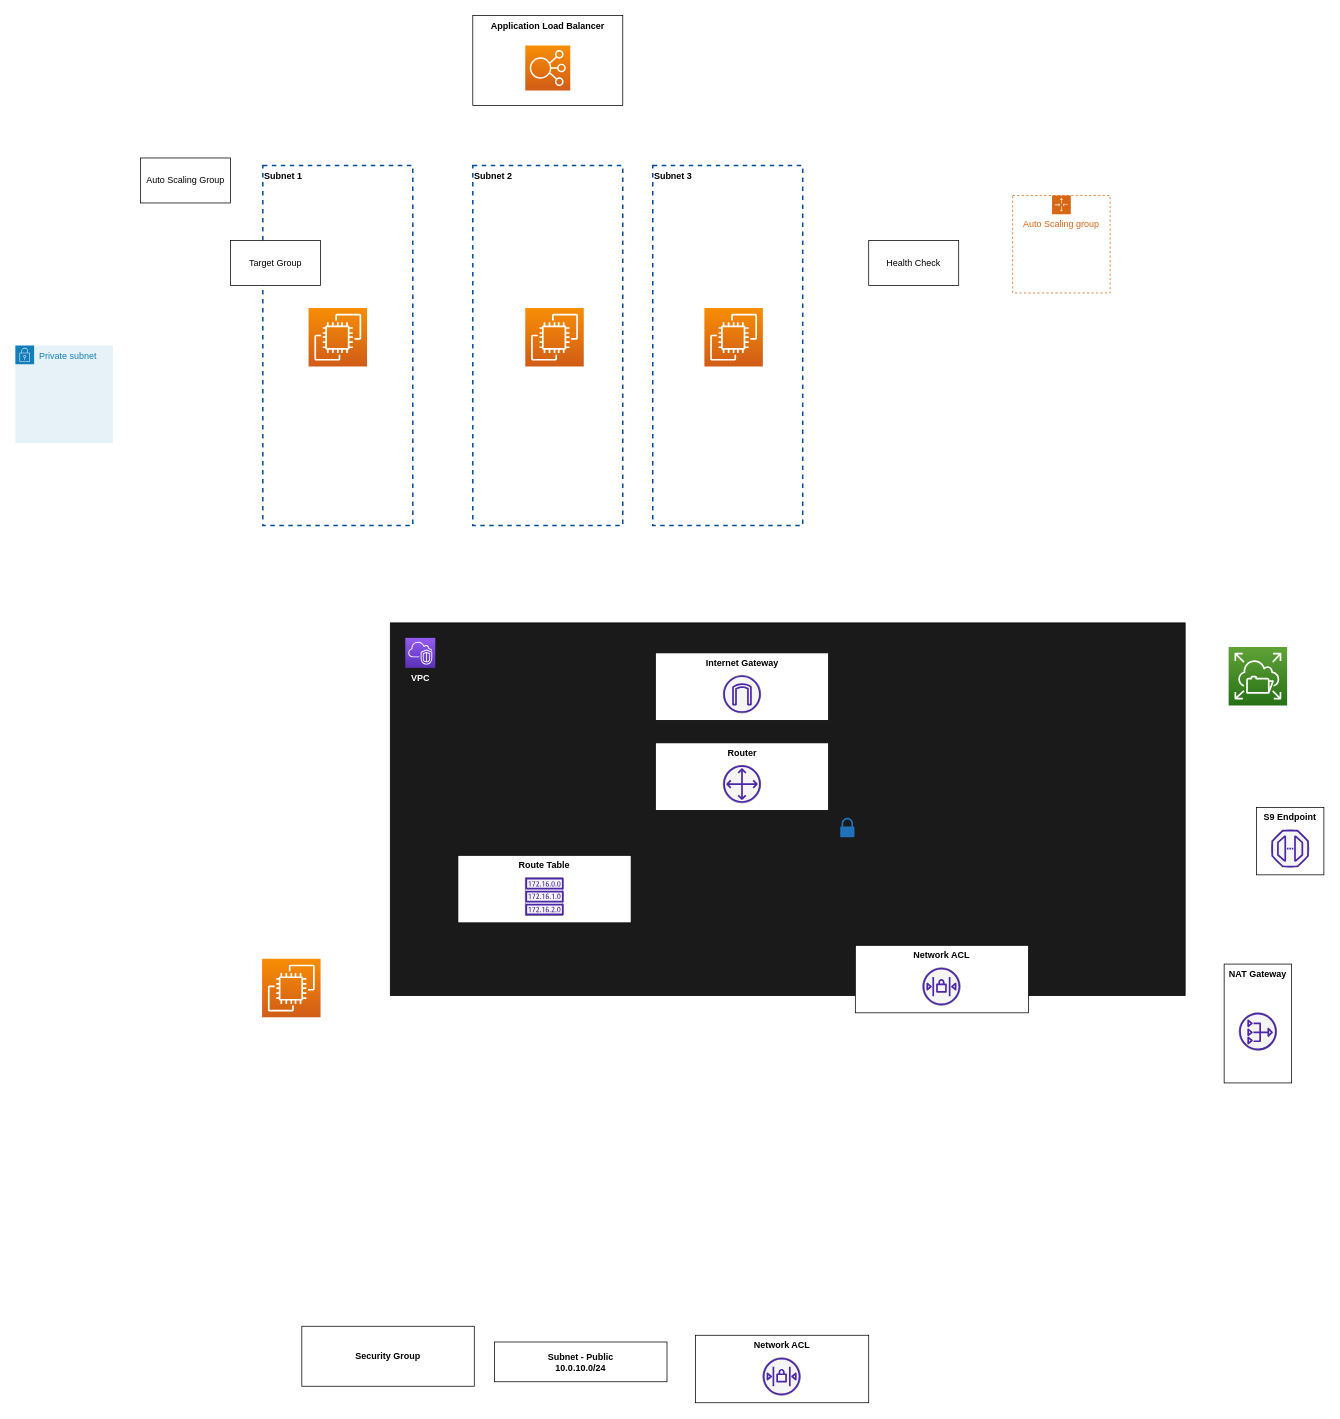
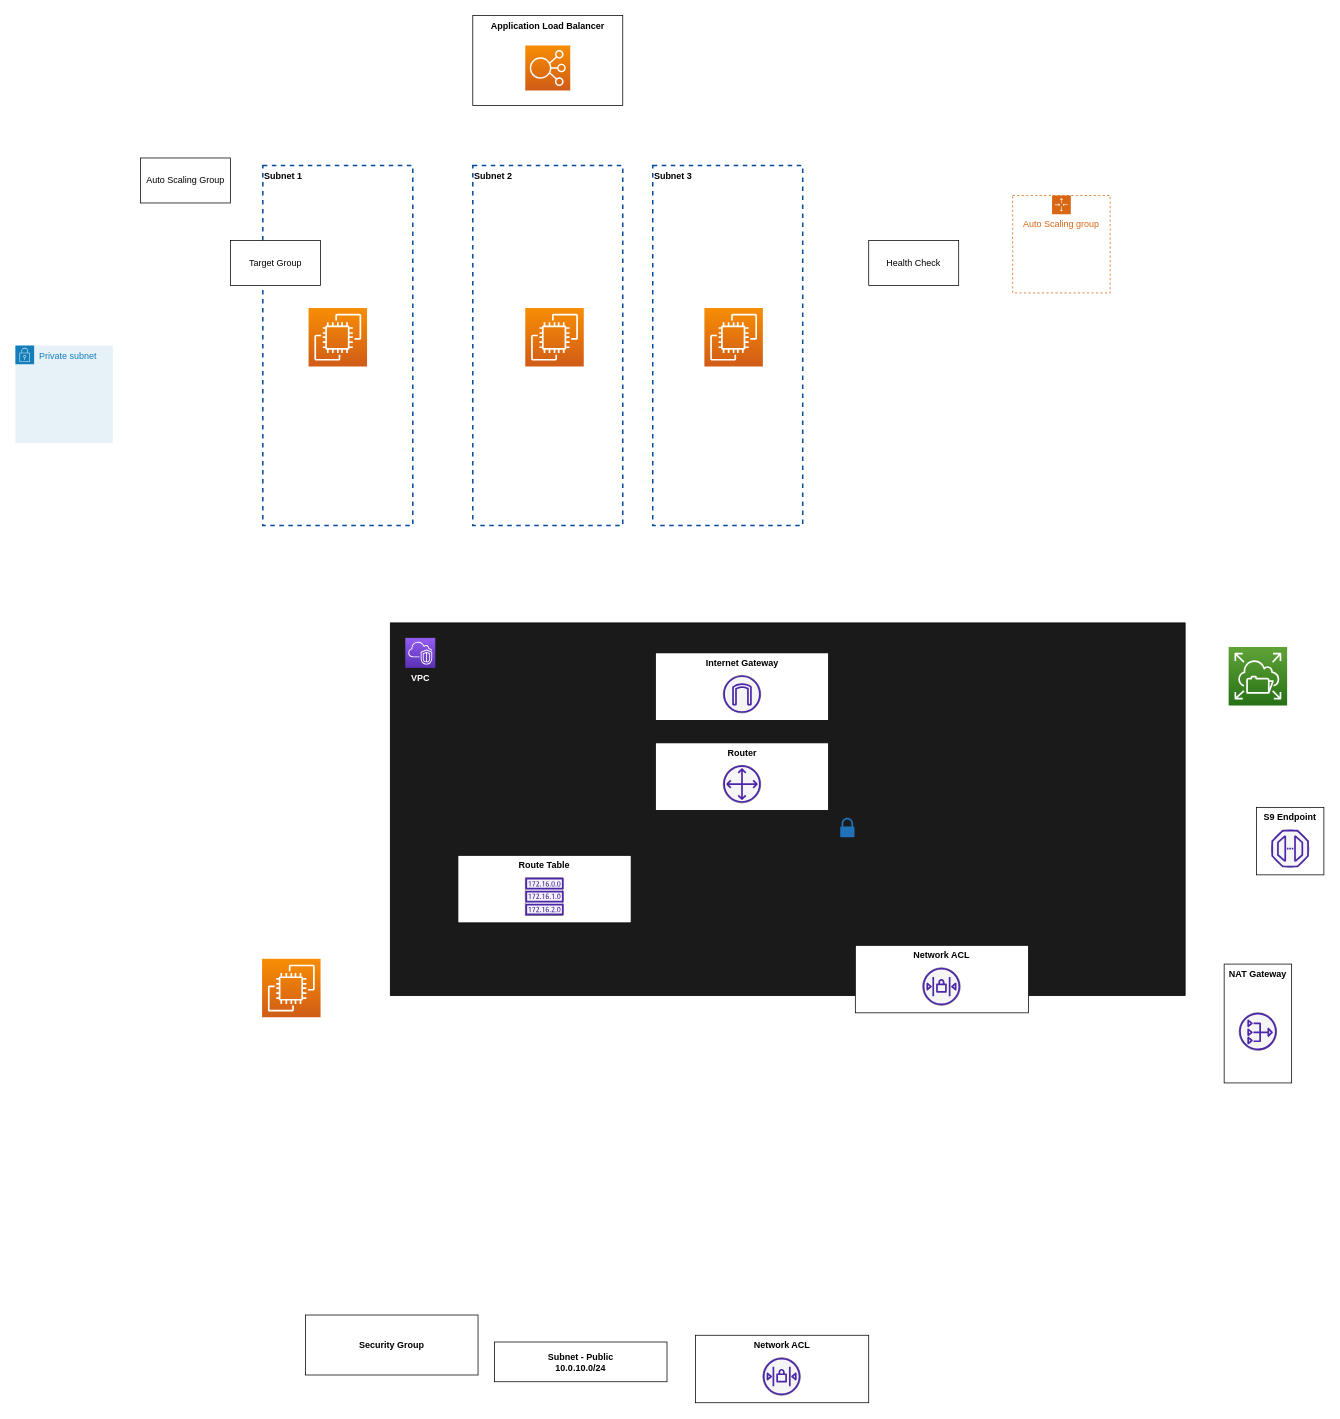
node "Security Group": moved (388, 1356) -> (392, 1345)
